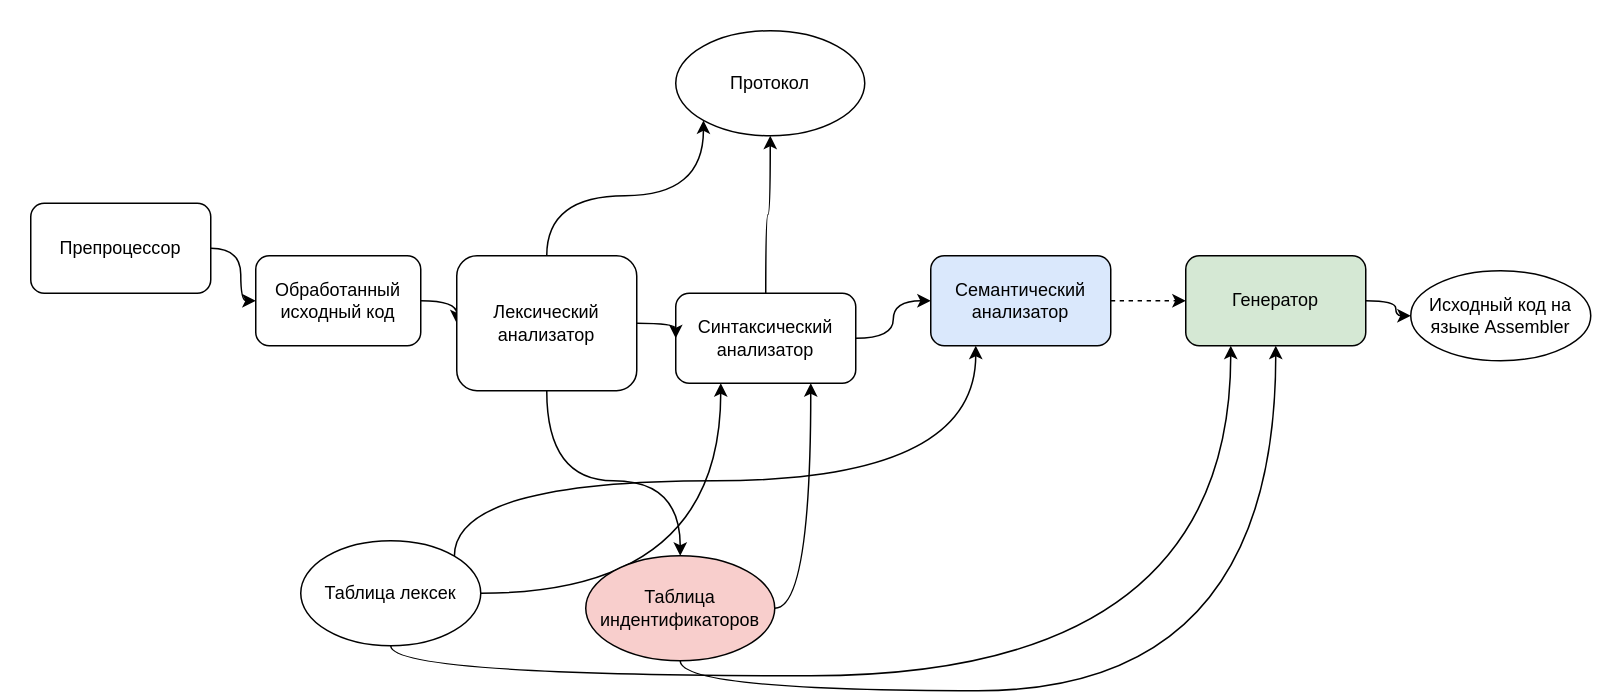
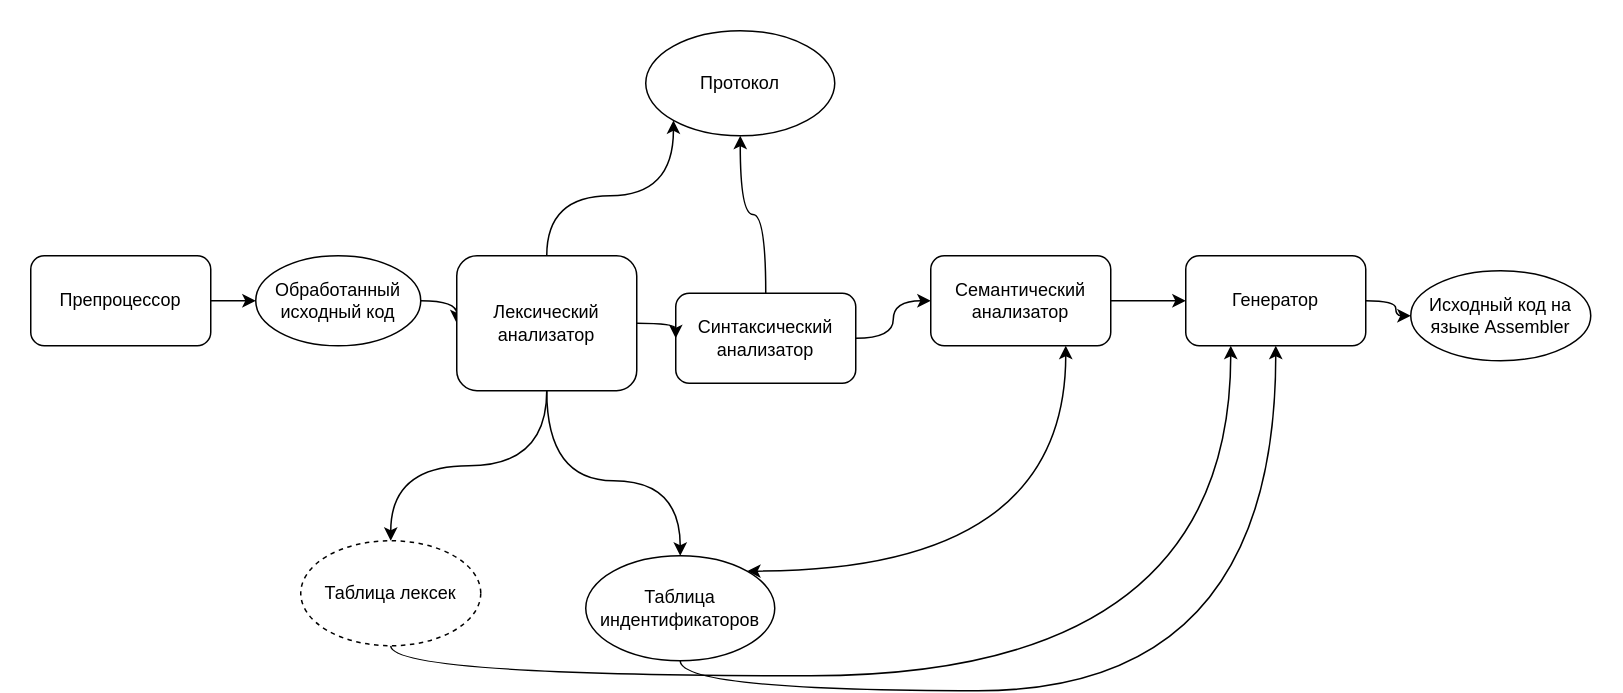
node "Протокол": moved (770, 83) -> (740, 83)
node "Препроцессор": moved (121, 248) -> (121, 301)
node "Обработанный исходный код": shape rounded rectangle -> ellipse
node "Семантический анализатор": fillcolor #dae8fc -> #ffffff
edge "Семантический анализатор" -> "Генератор": style dashed -> solid
node "Генератор": fillcolor #d5e8d4 -> #ffffff
edge "Таблица лексек" -> "Синтаксический анализатор": removed
edge "Лексический анализатор" -> "Таблица лексек": added
edge "Таблица лексек" -> "Семантический анализатор": removed
edge "Таблица индентификаторов" -> "Синтаксический анализатор": removed
edge "Семантический анализатор" -- "Таблица индентификаторов": added
node "Таблица лексек": style solid -> dashed
node "Таблица индентификаторов": fillcolor #f8cecc -> #ffffff
